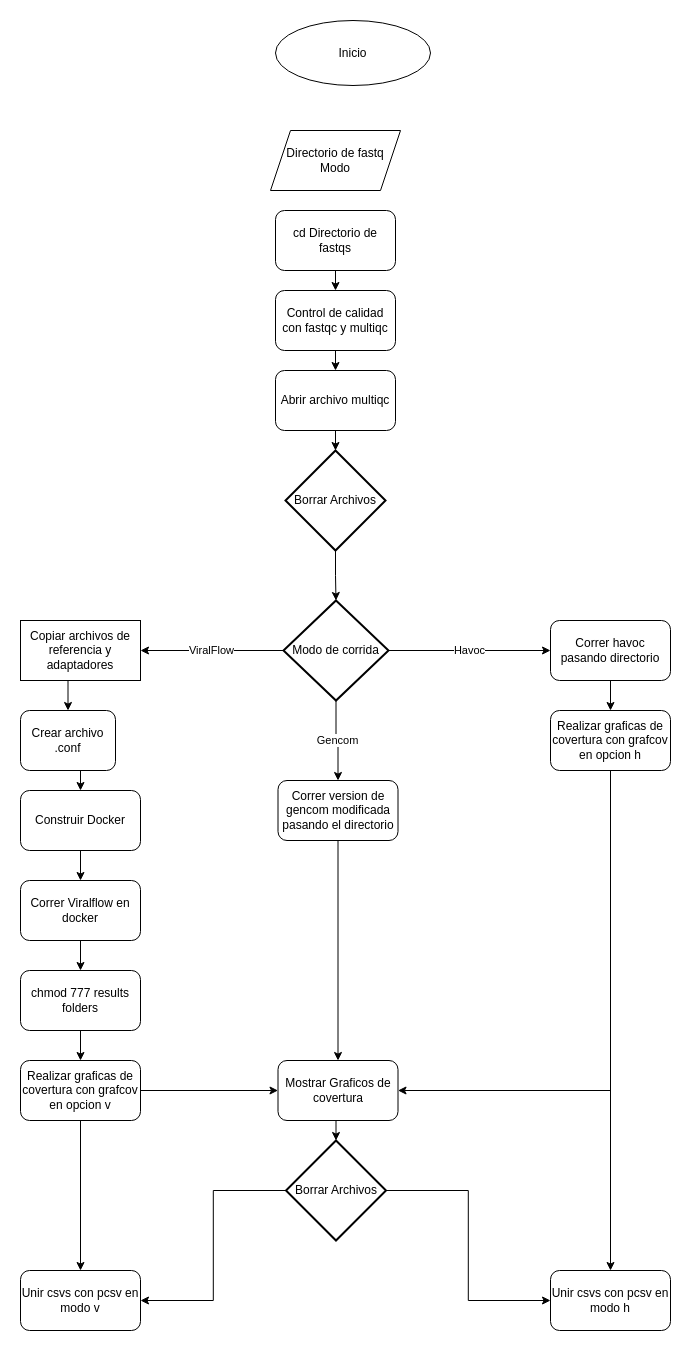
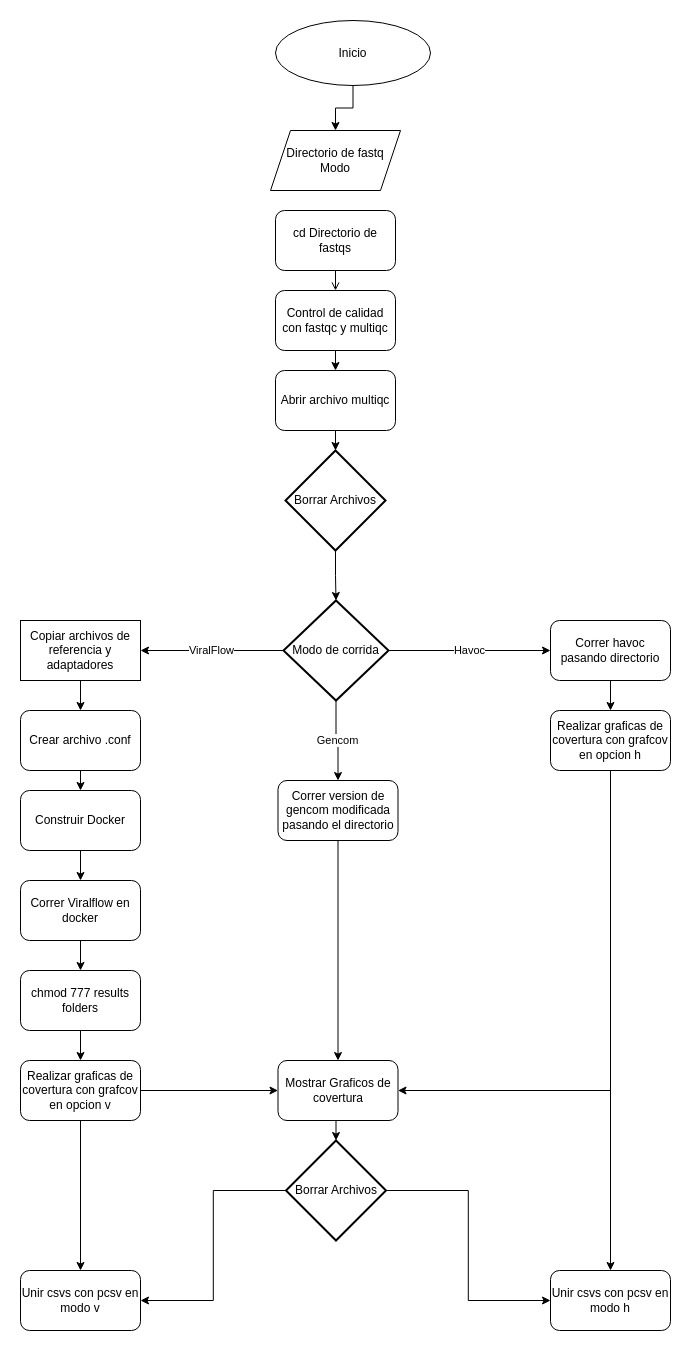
edge "Inicio" -> "Directorio de fastq Modo": added
edge "cd Directorio de fastqs" -> "Control de calidad con fastqc y multiqc": arrowhead classic -> open
node "Crear archivo .conf": size 95x60 -> 120x60
